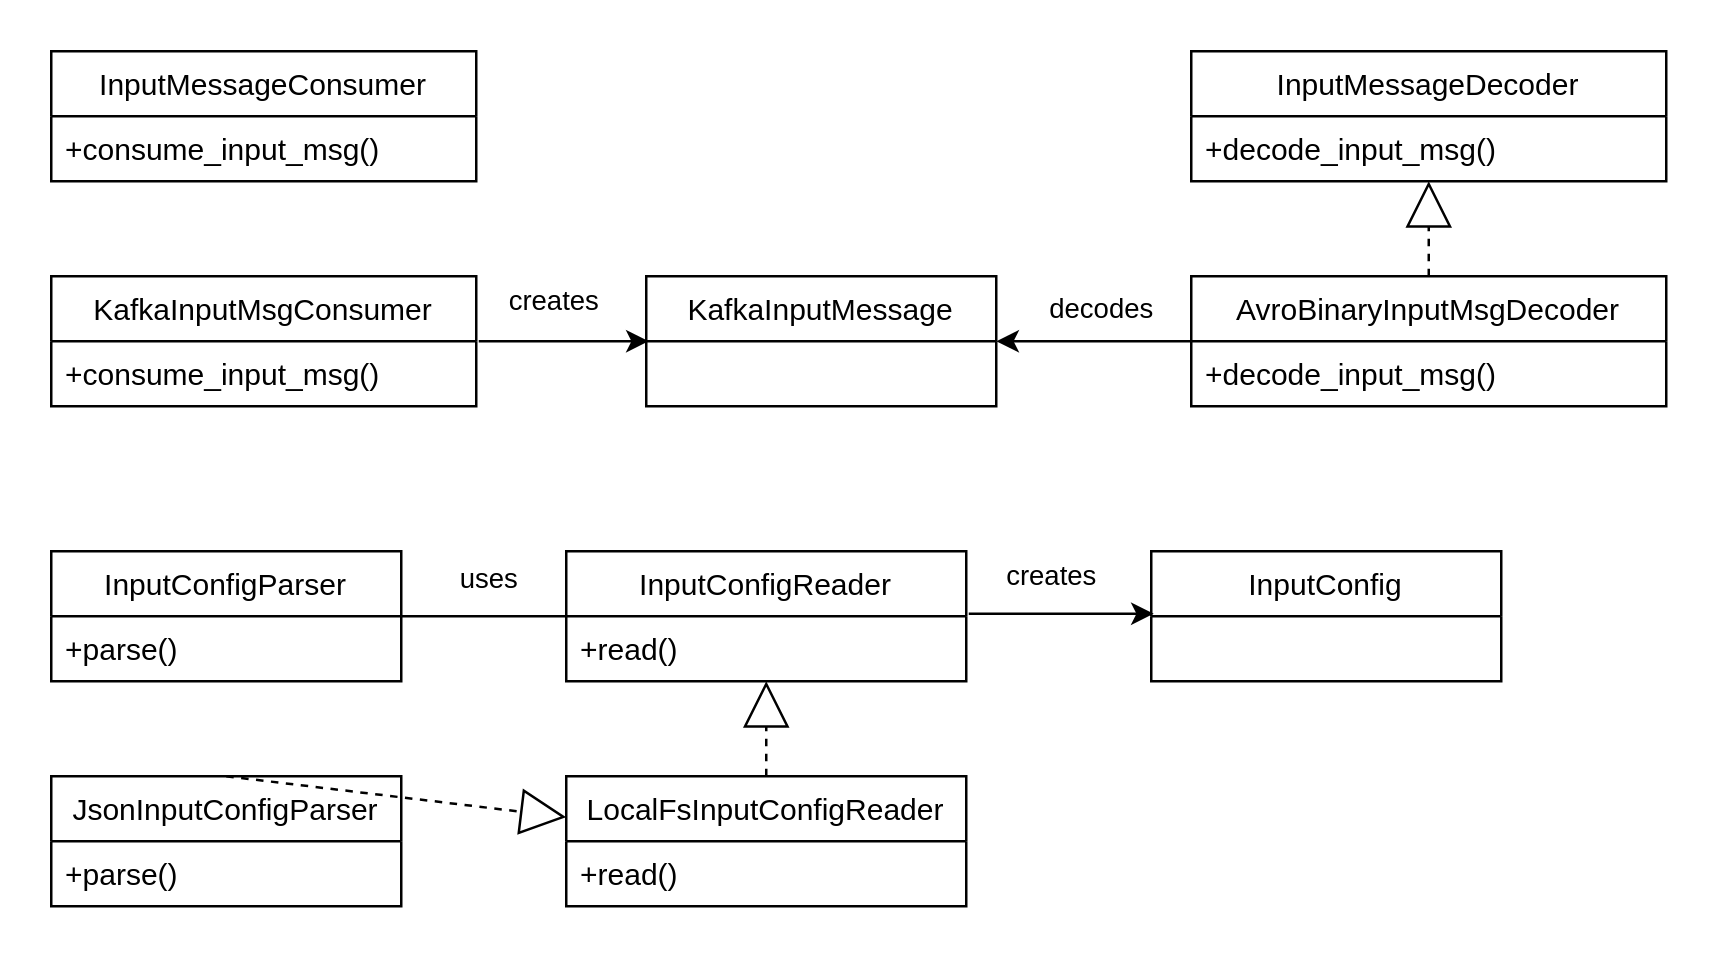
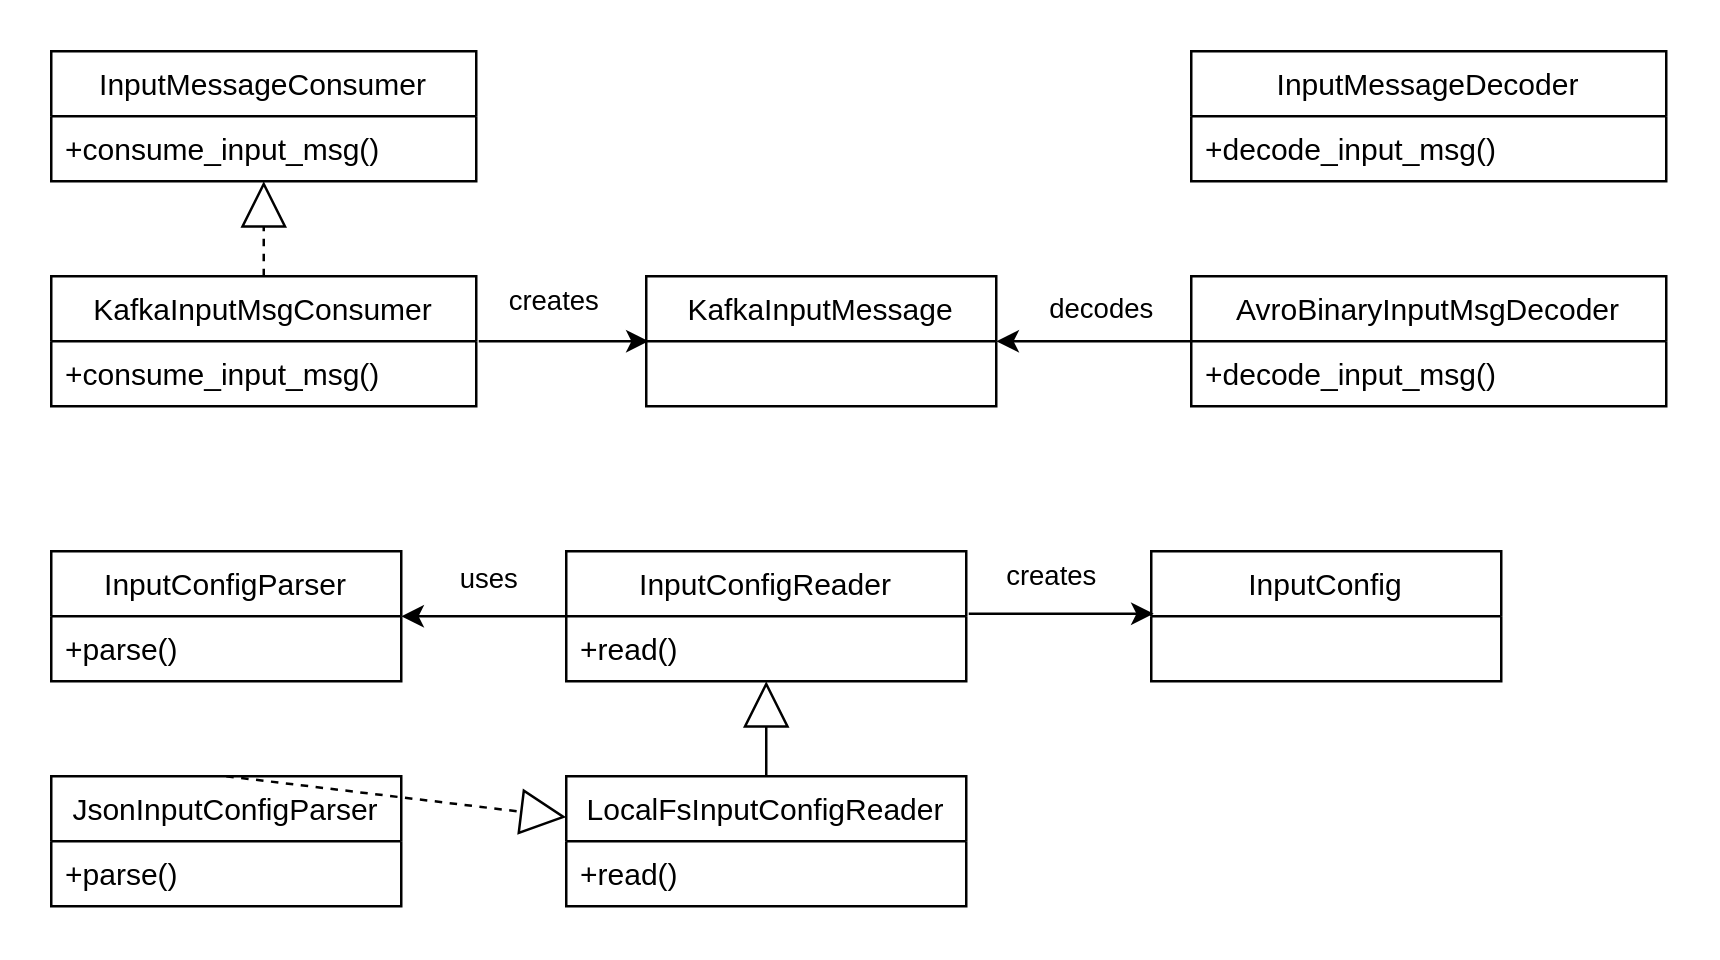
edge "KafkaInputMsgConsumer" -> "InputMessageConsumer": added
edge "AvroBinaryInputMsgDecoder" -> "InputMessageDecoder": removed
edge "InputConfigParser" -- "InputConfigReader": arrowhead none -> classic
edge "LocalFsInputConfigReader" -> "InputConfigReader": style dashed -> solid
